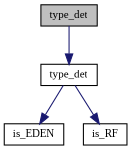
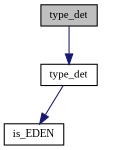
node "is_RF": removed
